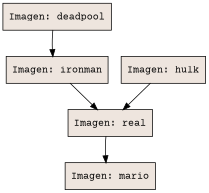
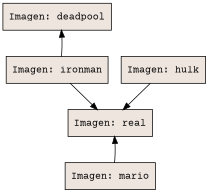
edge "Imagen: deadpool" -> "Imagen: ironman": reversed
edge "Imagen: real" -> "Imagen: mario": reversed
